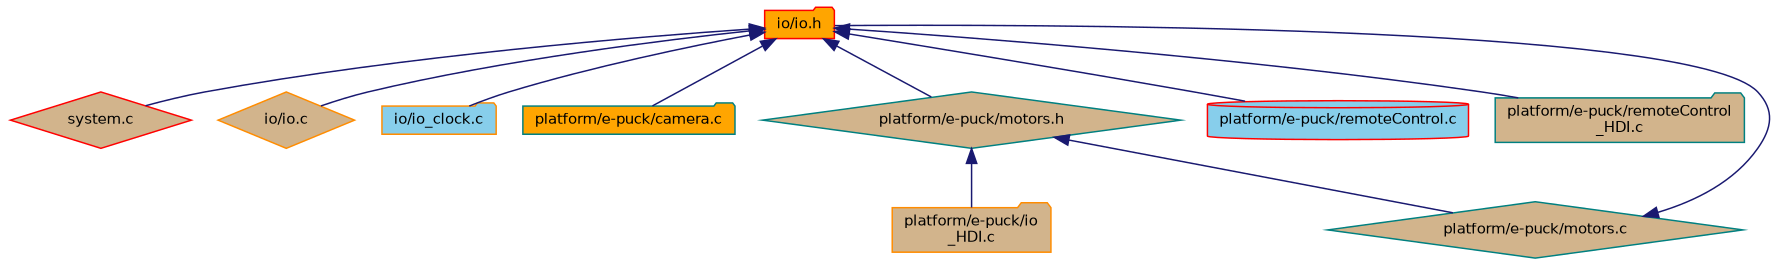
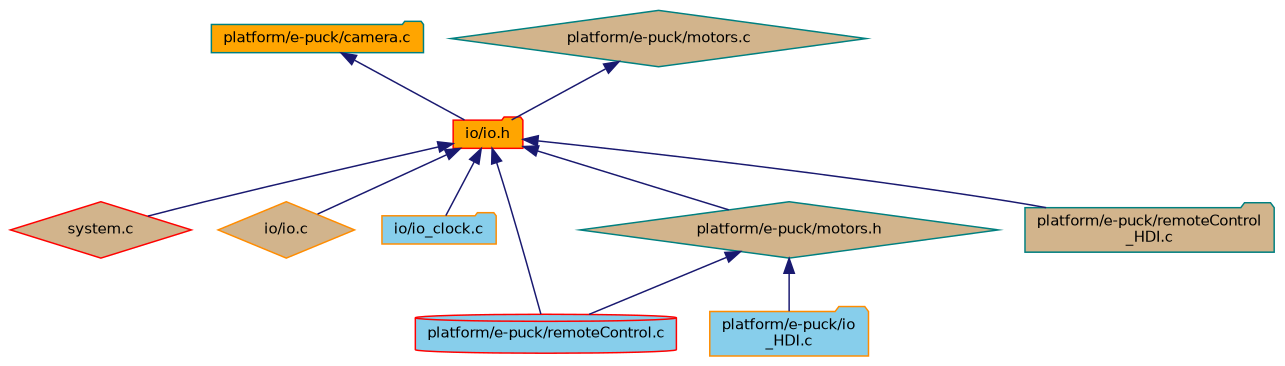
edge "platform/e-puck/camera.c" -> "io/io.h": reversed
edge "platform/e-puck/motors.c" -> "platform/e-puck/motors.h": now "platform/e-puck/remoteControl.c" -> "platform/e-puck/motors.h"
node "platform/e-puck/io _HDI.c": fillcolor tan -> skyblue
